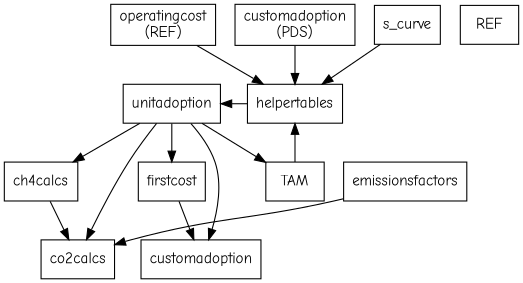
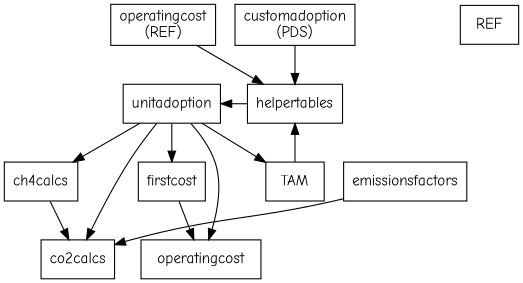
node "s_curve": removed
node "customadoption": label "customadoption" -> "operatingcost"
